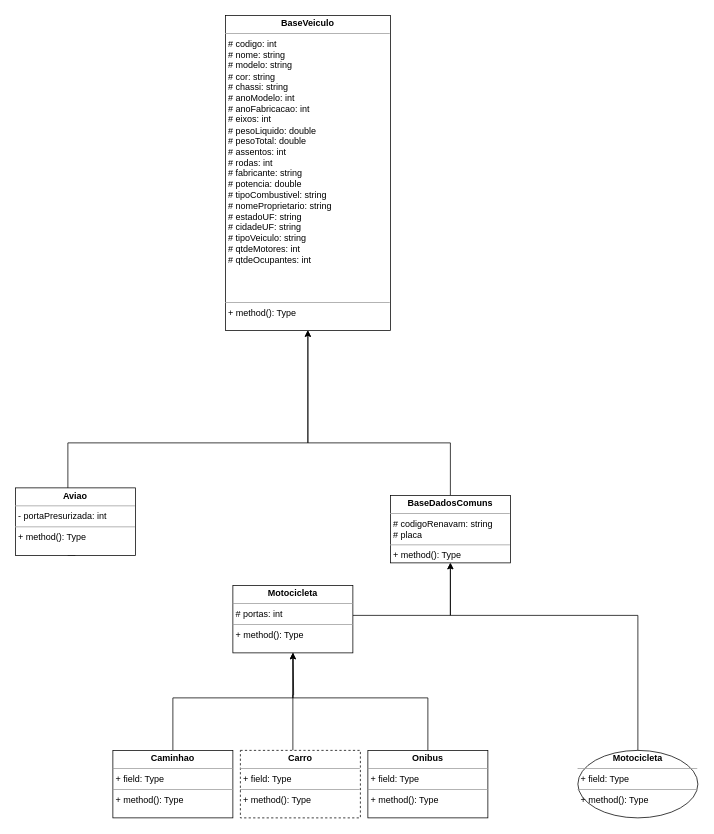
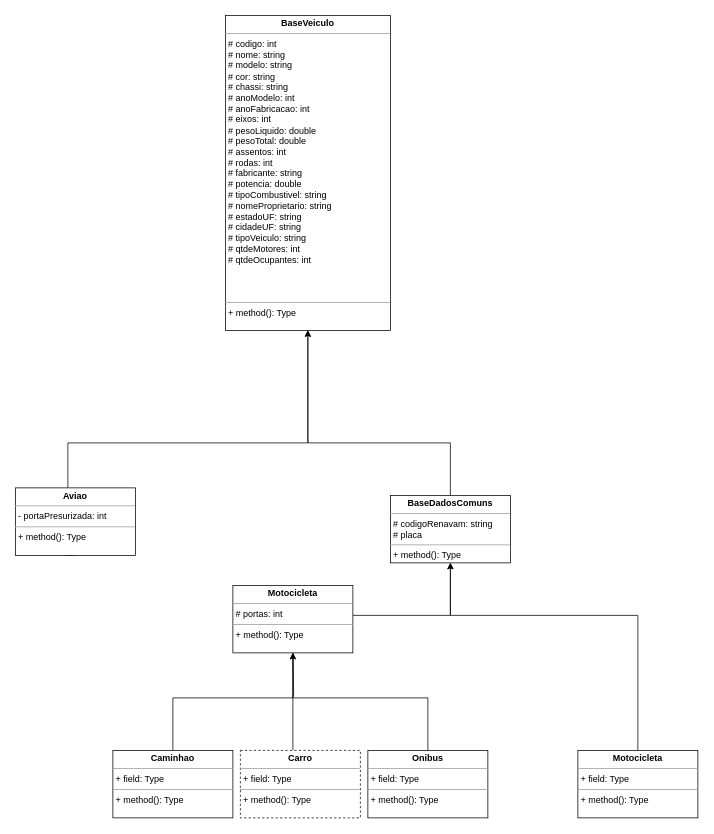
node "Motocicleta + field: Type + method(): Type": shape ellipse -> rectangle
